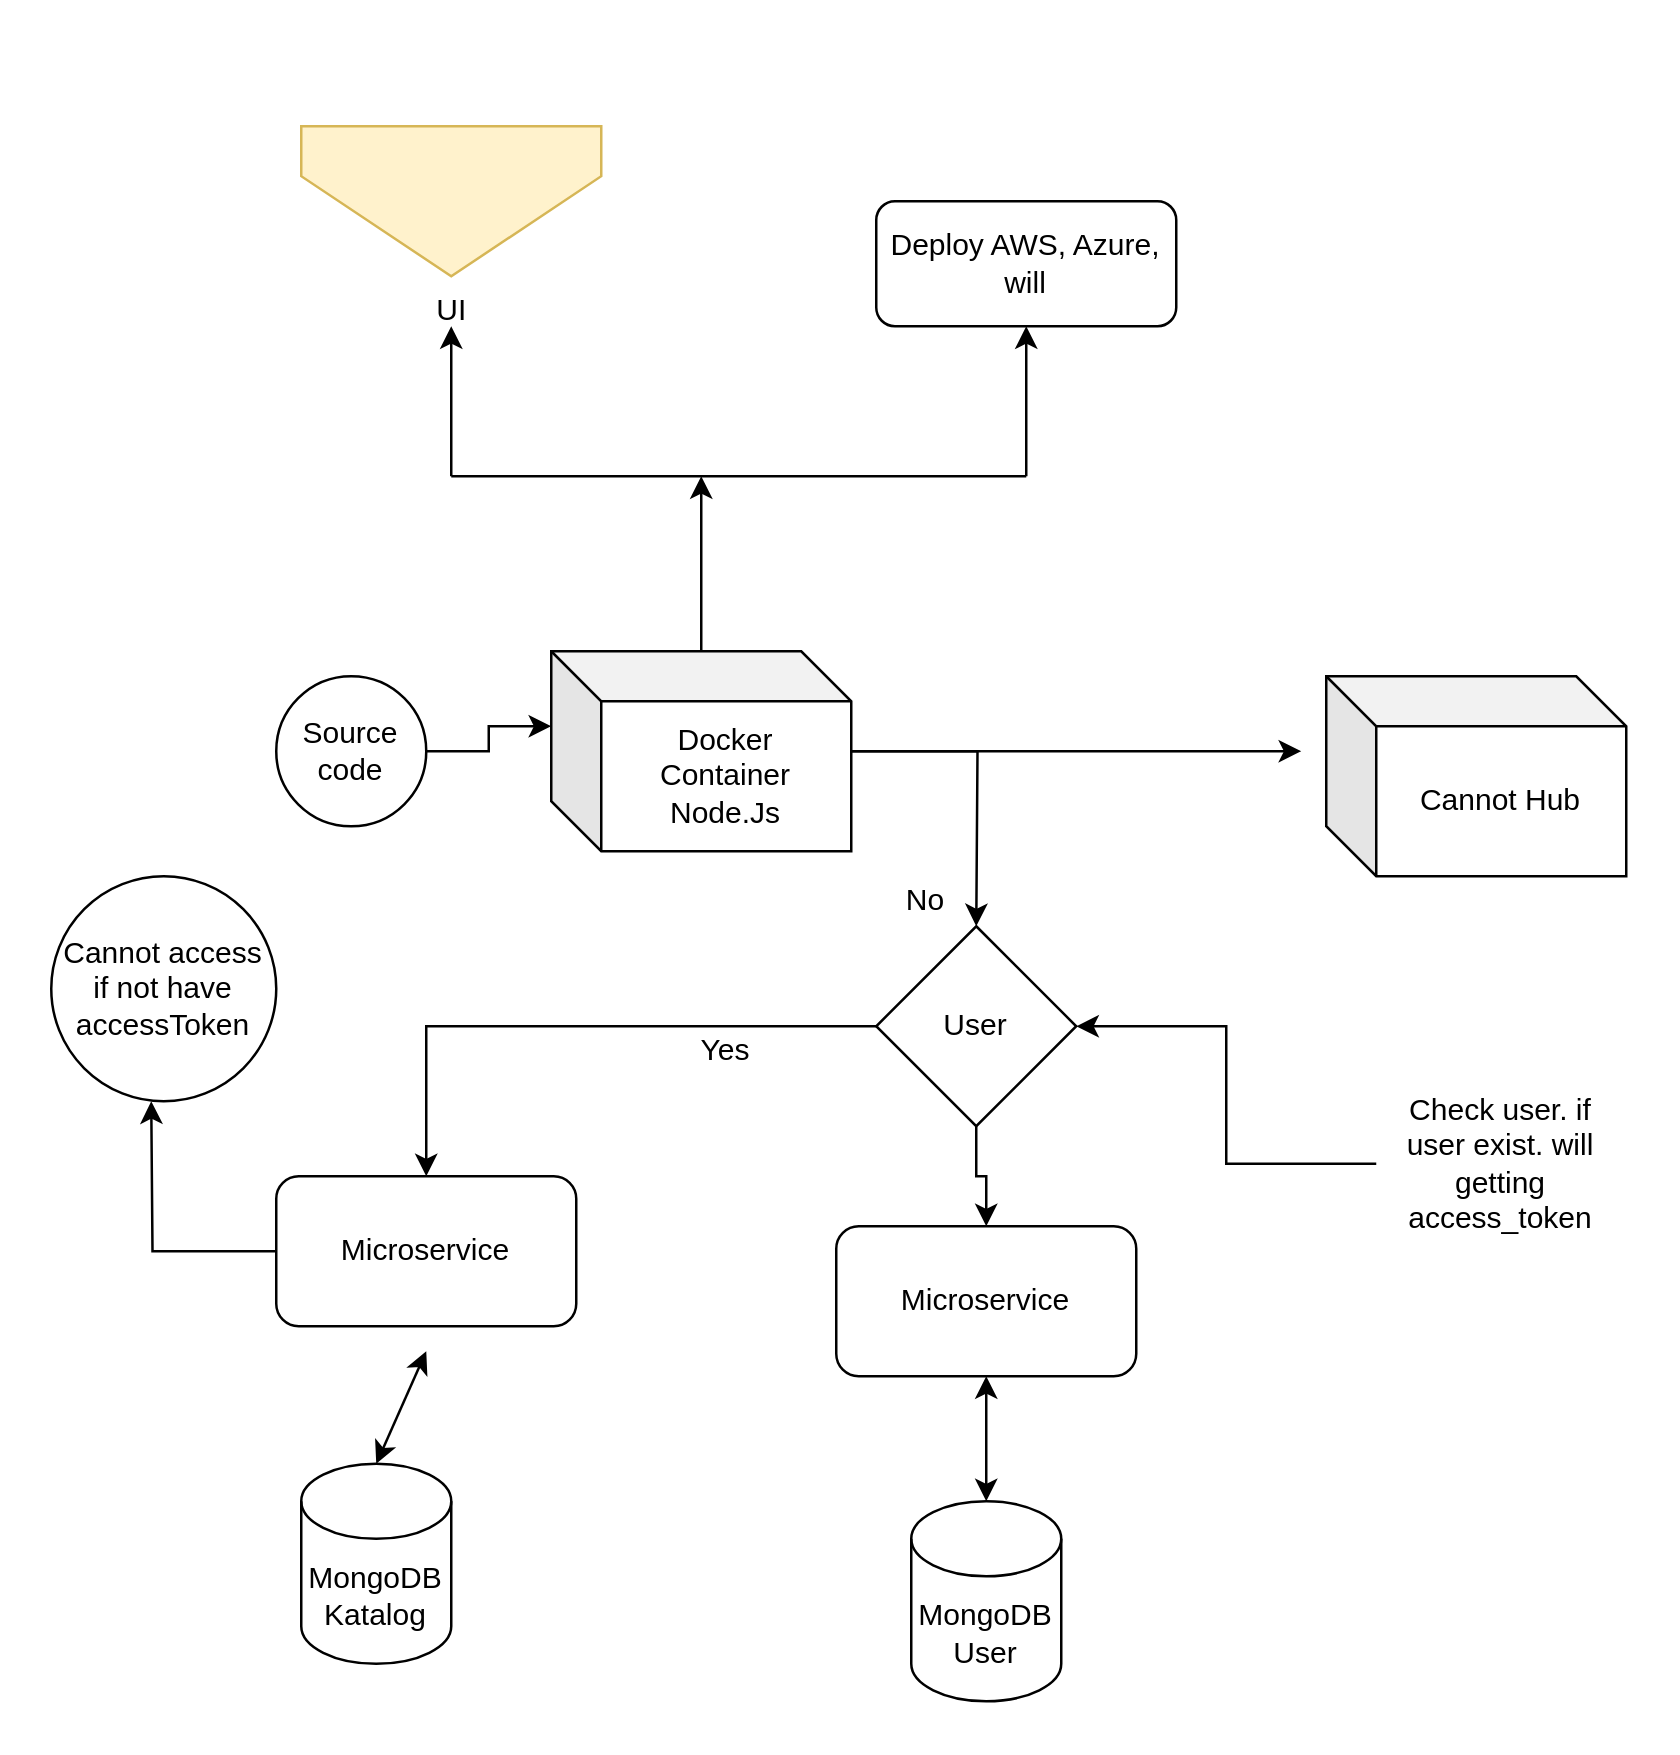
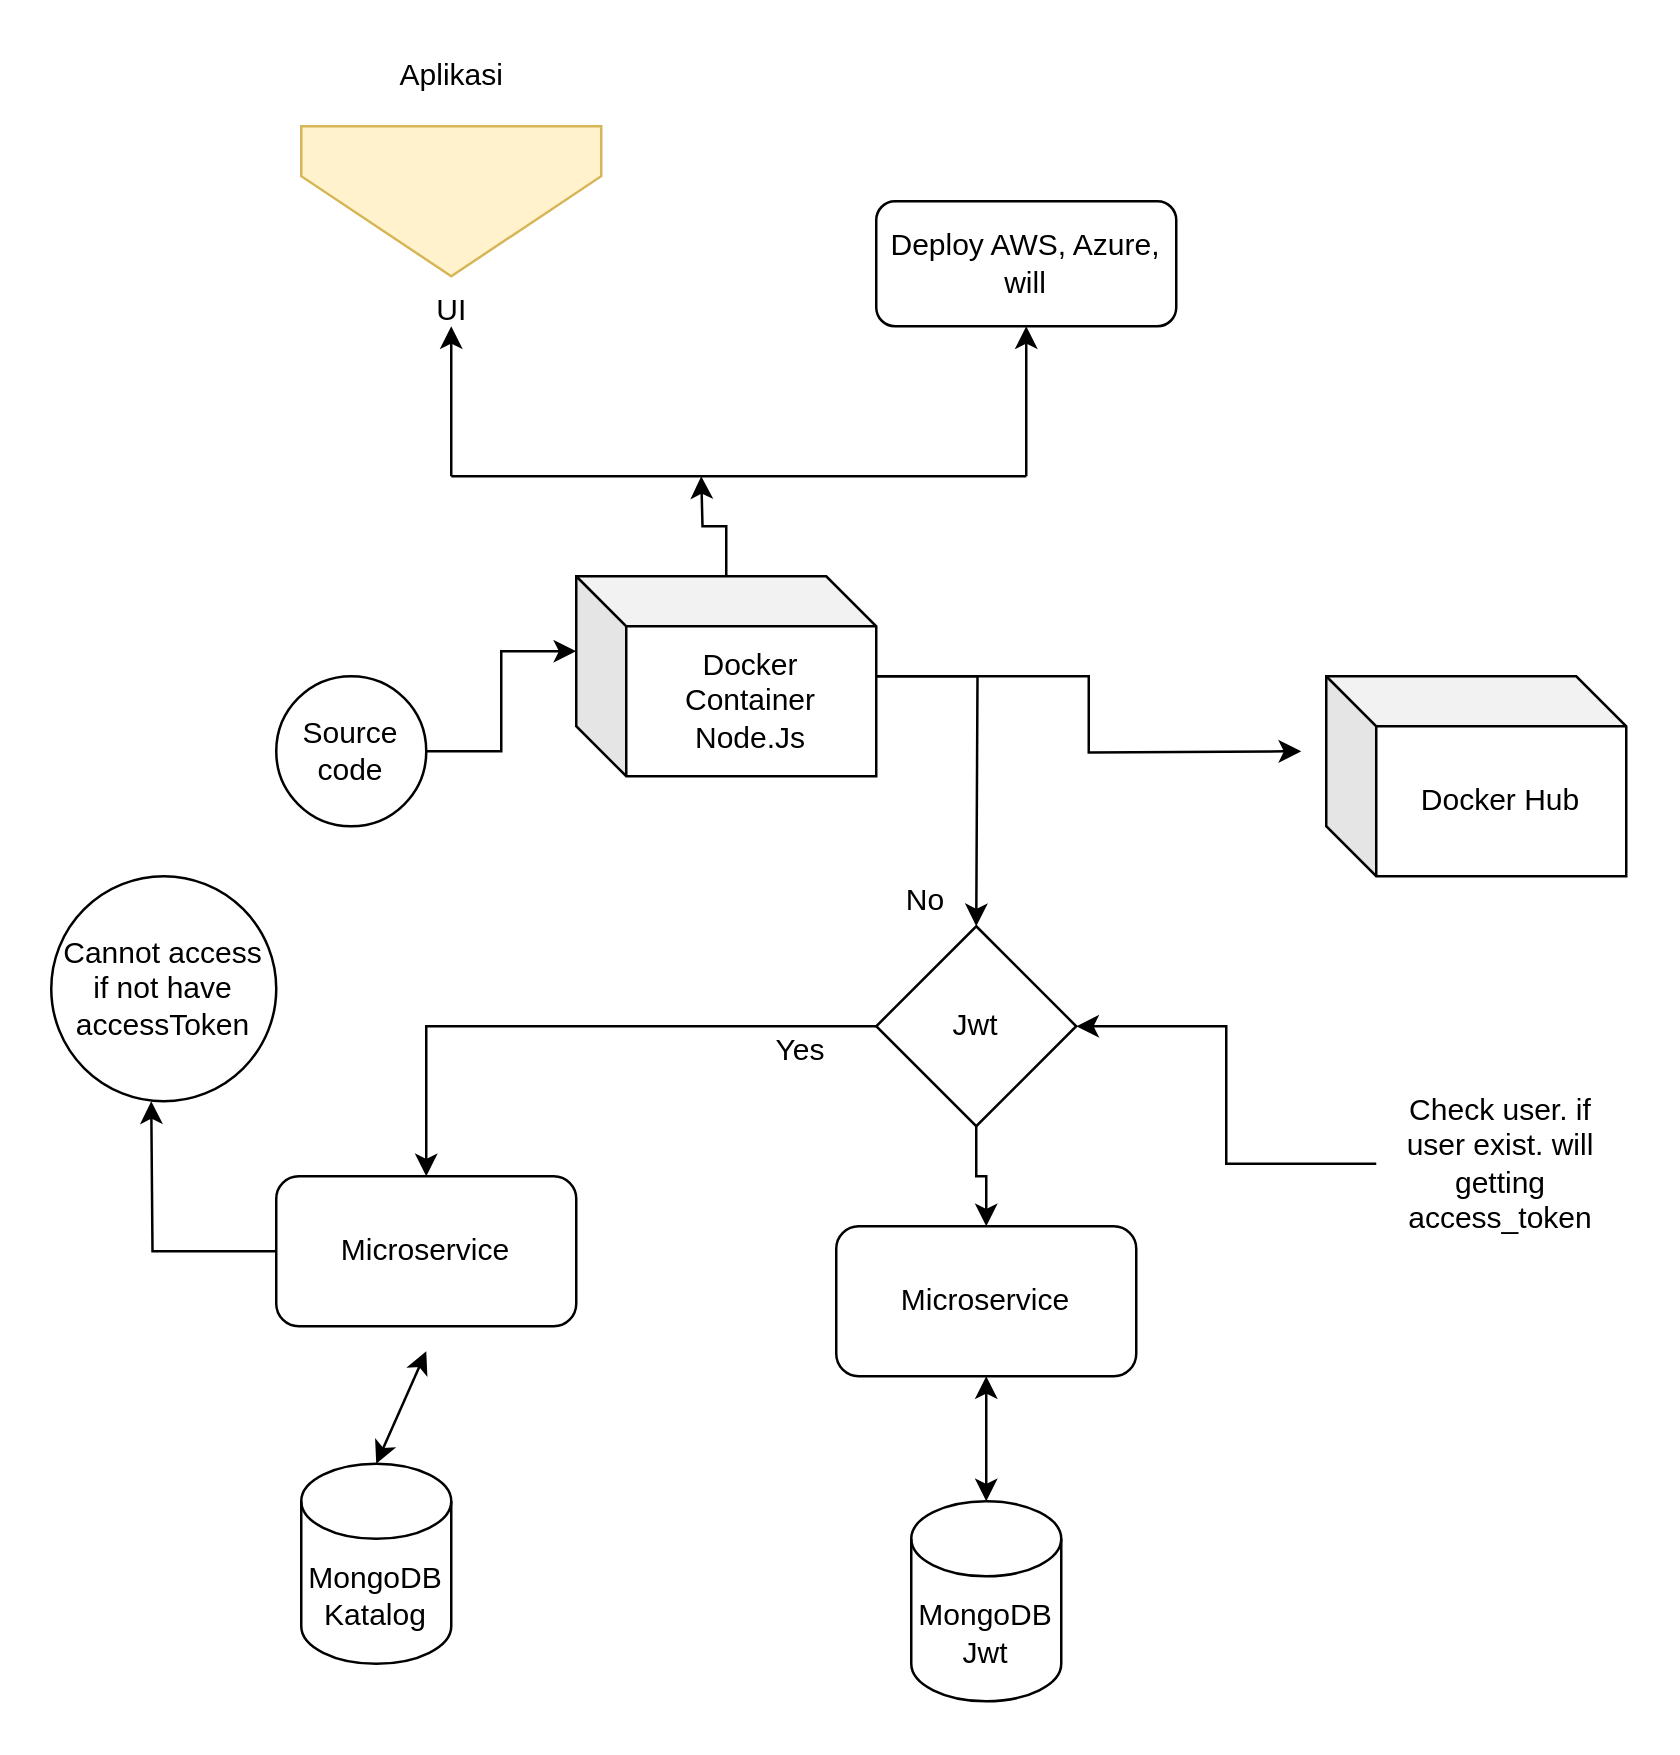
node "Aplikasi": added
node "Docker Container Node.Js": moved (701, 751) -> (726, 676)
node "Cannot Hub": label "Cannot Hub" -> "Docker Hub"
node "User": label "User" -> "Jwt"
node "Yes": moved (726, 1051) -> (801, 1051)
node "MongoDB User": label "MongoDB User" -> "MongoDB Jwt"
